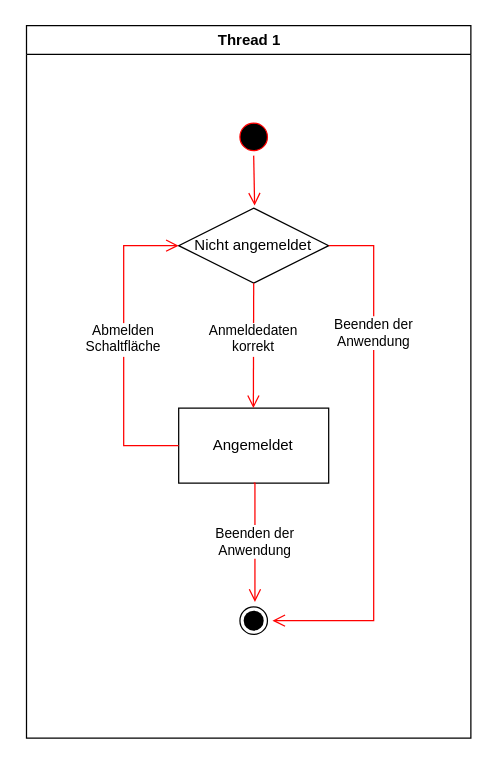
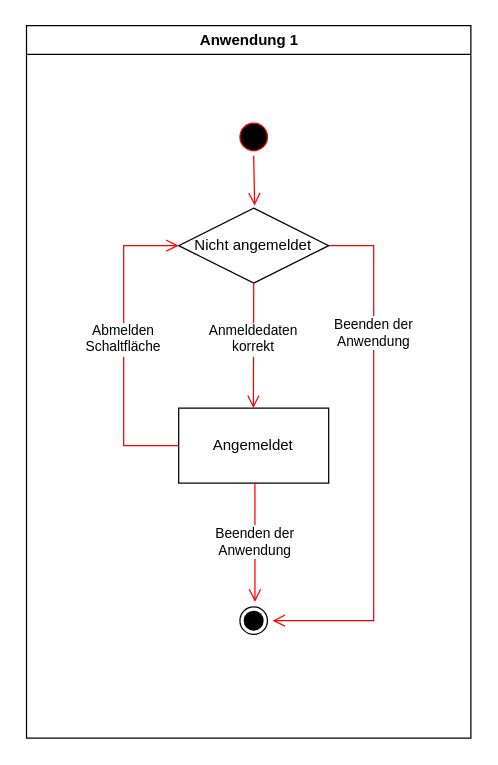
node "Thread 1": label "Thread 1" -> "Anwendung 1"
